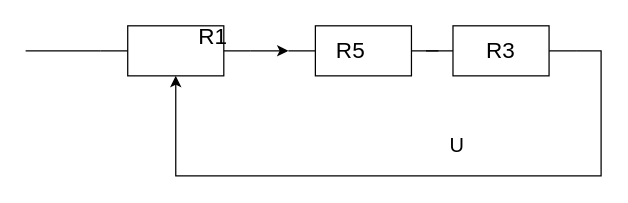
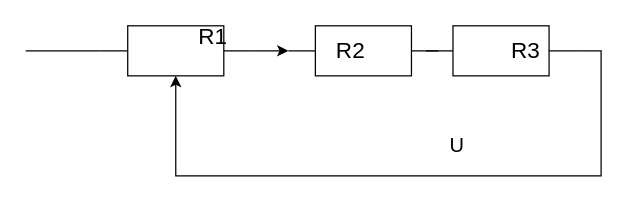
node "R5": label "R5" -> "R2"
node "R3": moved (501, 51) -> (526, 51)
